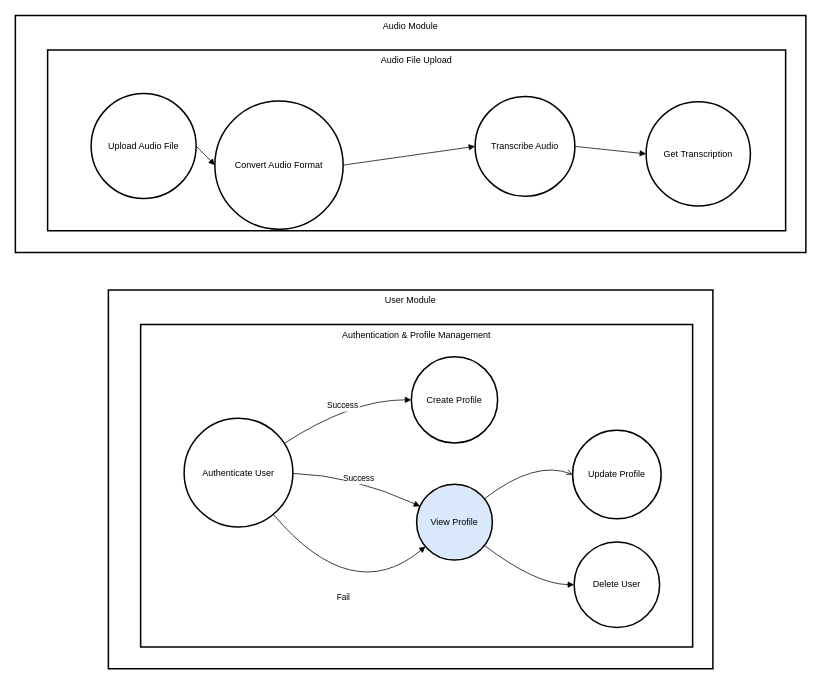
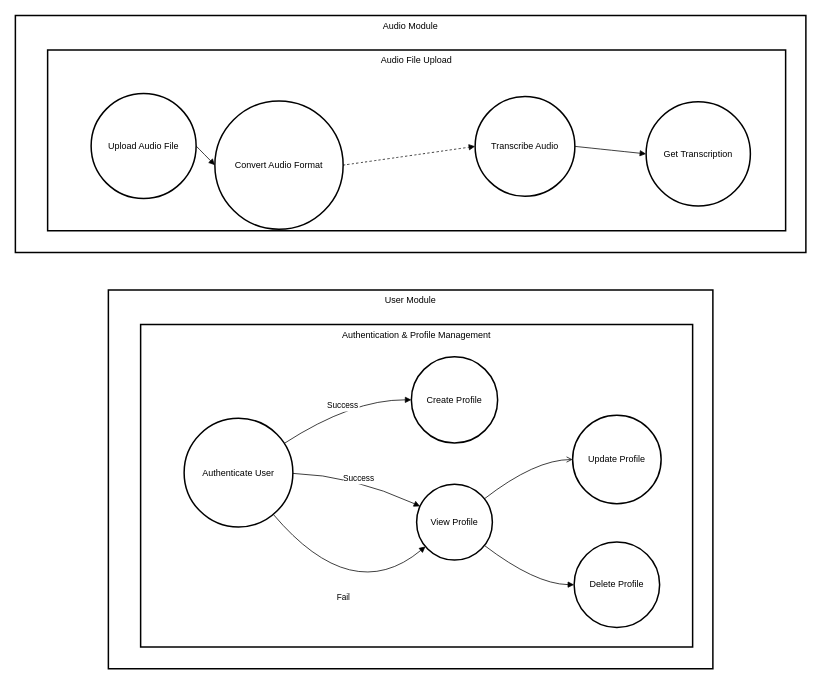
edge "Convert Audio Format" -> "Transcribe Audio": style solid -> dashed
node "Update Profile": moved (617, 474) -> (617, 459)
node "View Profile": fillcolor #dae8fc -> #ffffff
node "Delete User": label "Delete User" -> "Delete Profile"
